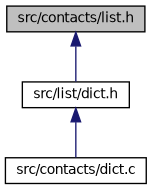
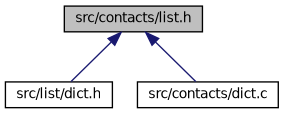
edge "src/contacts/dict.c" -> "src/list/dict.h": now "src/contacts/dict.c" -> "src/contacts/list.h"
